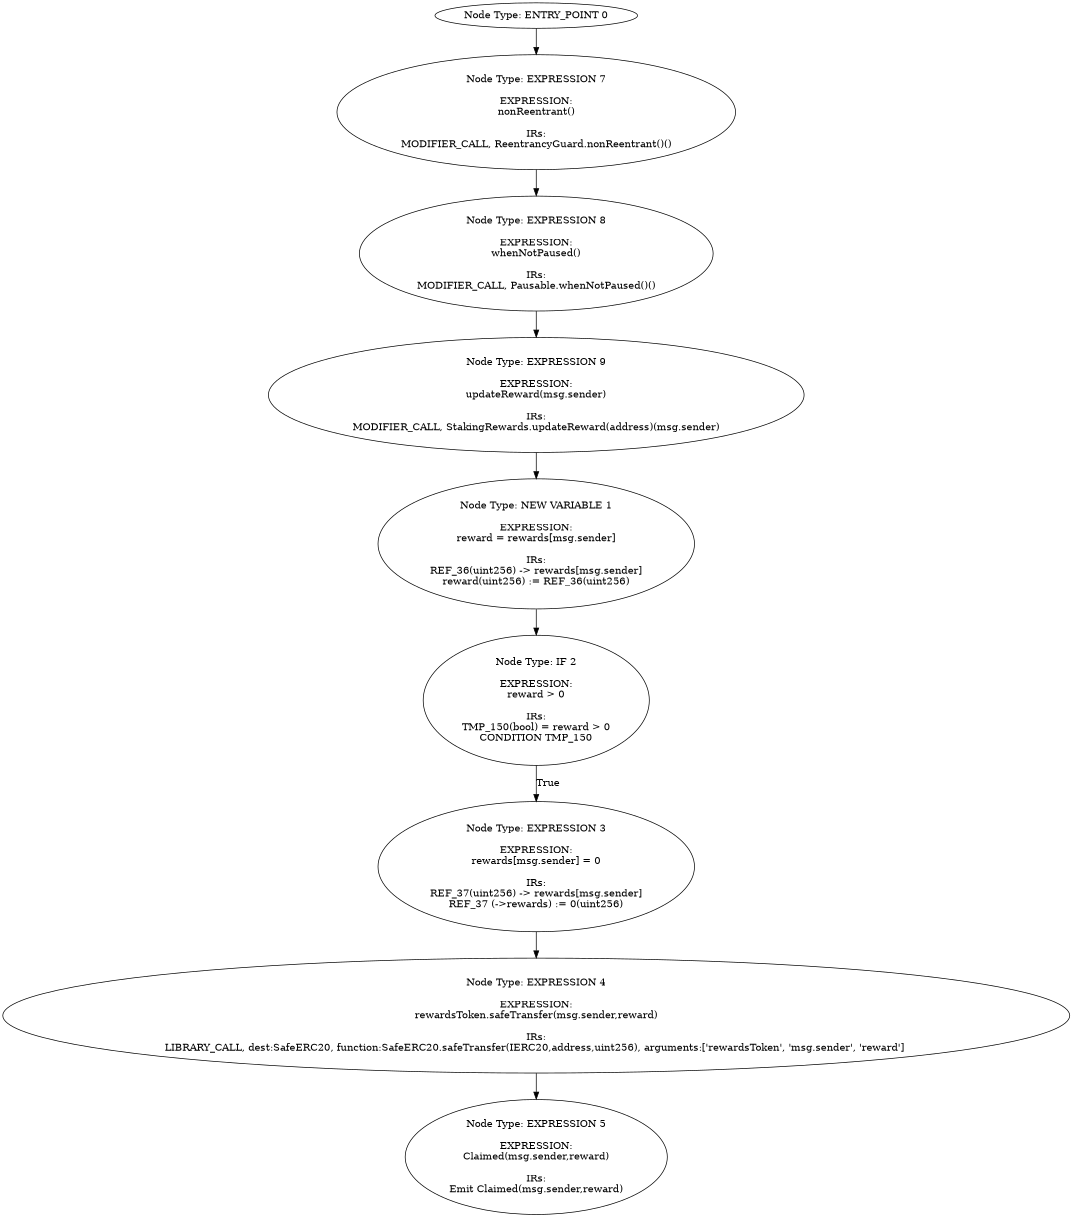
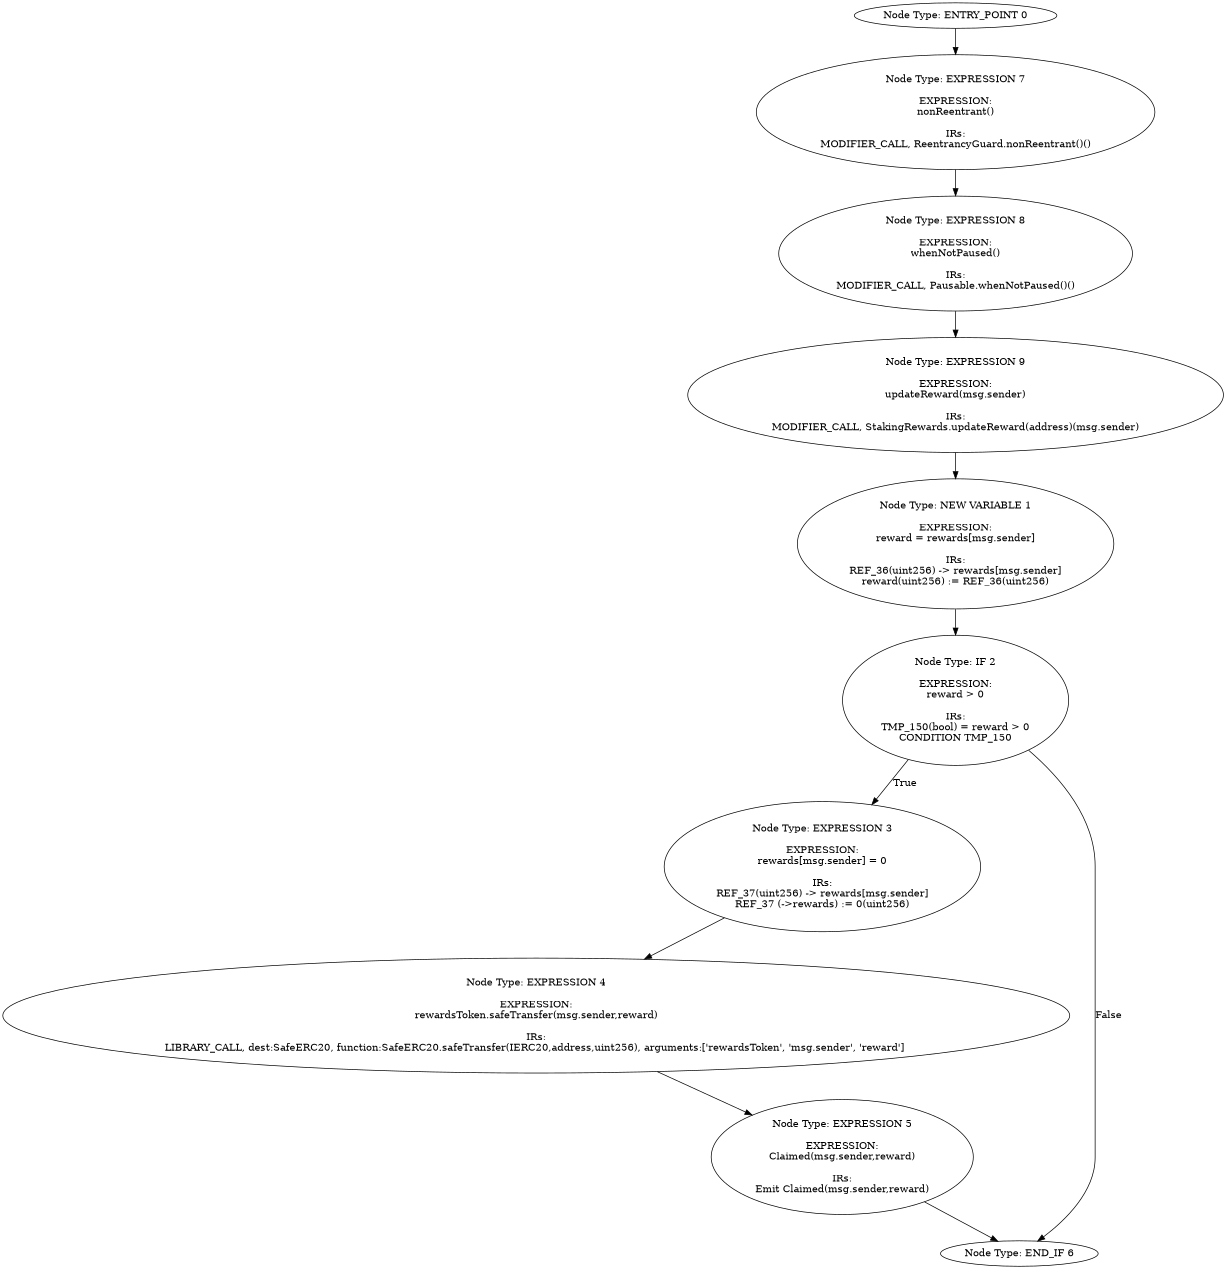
node "Node Type: END_IF 6": added
